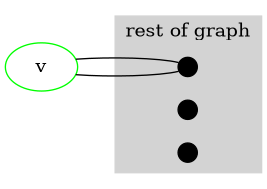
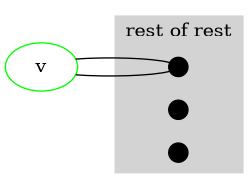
cluster "rest of graph": label "rest of graph" -> "rest of rest"
